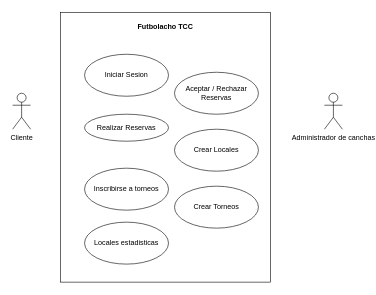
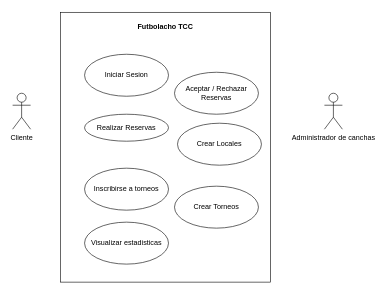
node "Crear Locales": moved (216, 150) -> (219, 144)
node "Locales estadisticas": label "Locales estadisticas" -> "Visualizar estadisticas"
